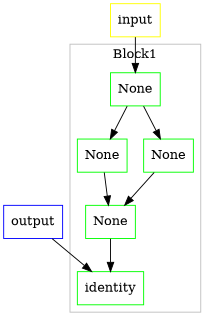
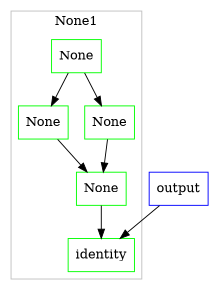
node "input": removed
cluster "Block1": label "Block1" -> "None1"
